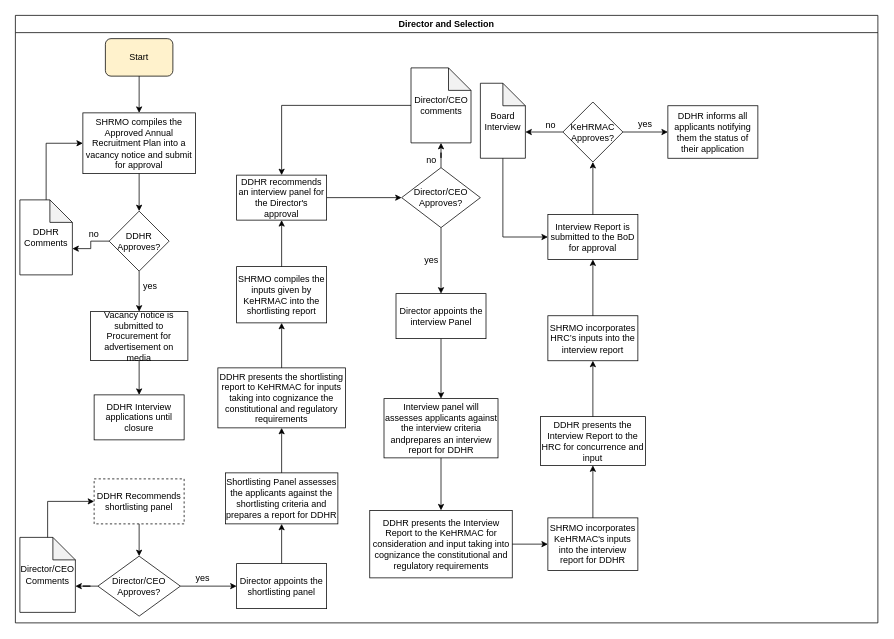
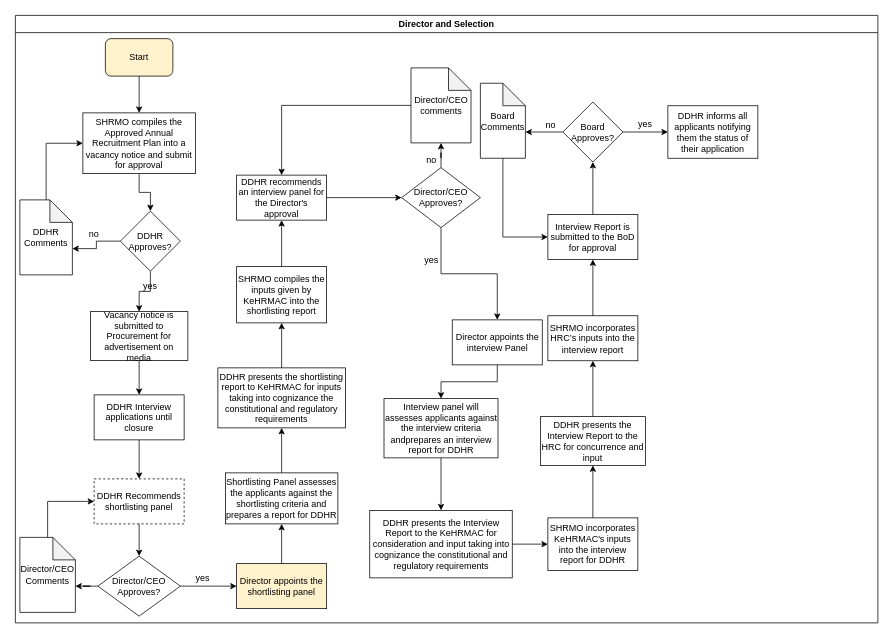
node "Board Interview": label "Board Interview" -> "Board Comments"
node "KeHRMAC Approves?": label "KeHRMAC Approves?" -> "Board Approves?"
node "DDHR Approves?": moved (139, 241) -> (150, 241)
node "Director appoints the interview Panel": moved (441, 316) -> (497, 342)
edge "DDHR Interview applications until closure" -> "DDHR Recommends shortlisting panel": added
node "Director appoints the shortlisting panel": fillcolor #ffffff -> #fff2cc
